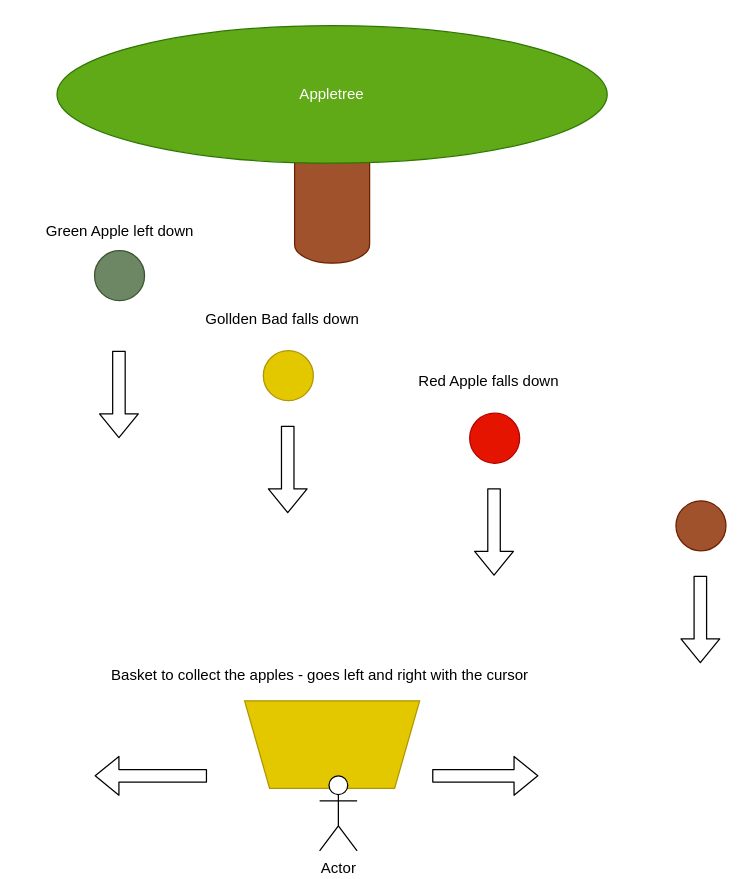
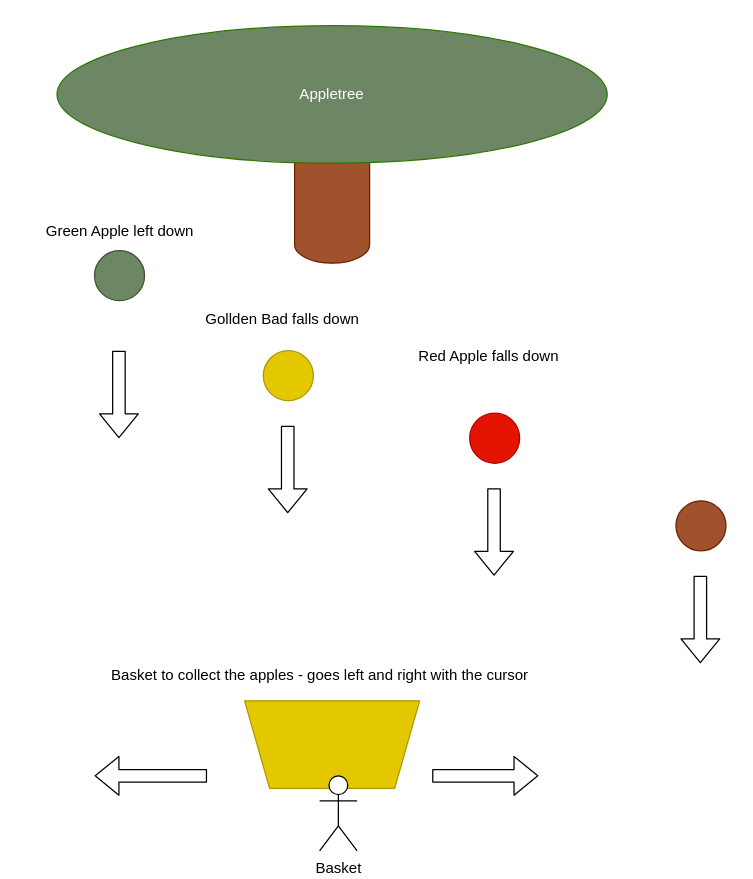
node "Appletree": fillcolor #60a917 -> #6d8764
node "Red Apple falls down": moved (488, 382) -> (488, 357)
node "Actor": label "Actor" -> "Basket"
